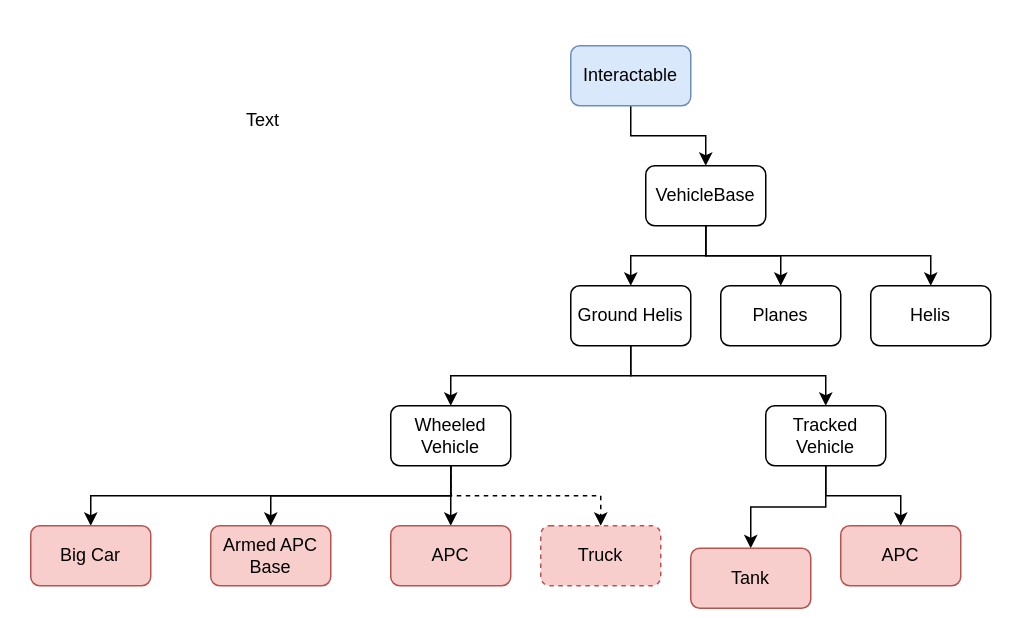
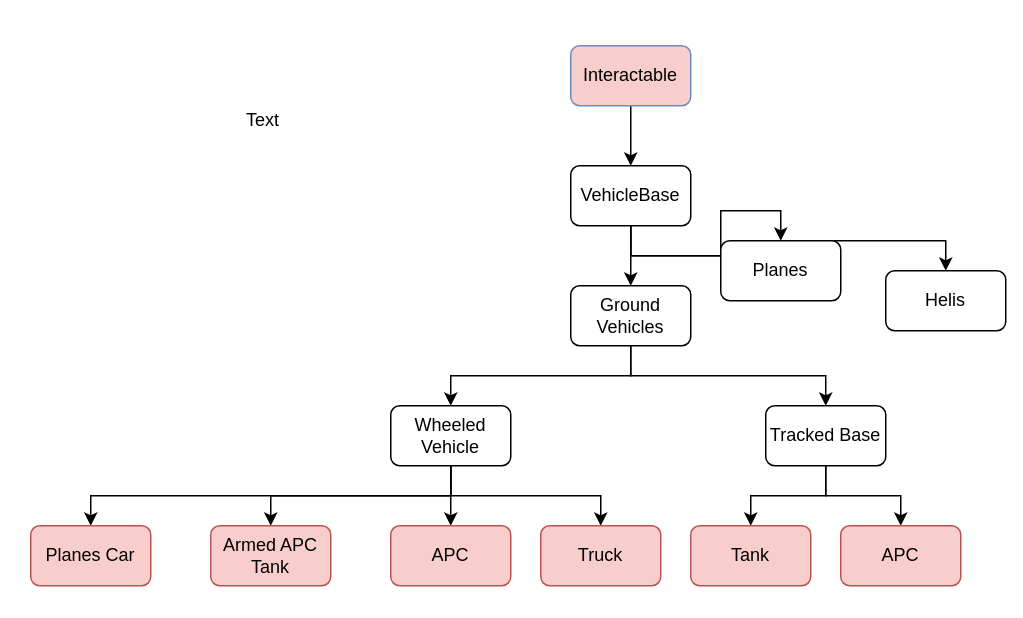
node "Interactable": fillcolor #dae8fc -> #f8cecc
node "VehicleBase": moved (706, 196) -> (631, 196)
node "Ground Helis": label "Ground Helis" -> "Ground Vehicles"
node "Planes": moved (781, 316) -> (781, 271)
node "Helis": moved (931, 316) -> (946, 301)
node "Tracked Vehicle": label "Tracked Vehicle" -> "Tracked Base"
edge "Wheeled Vehicle" -> "Truck": style dashed -> solid
node "Big Car": label "Big Car" -> "Planes Car"
node "Armed APC Base": label "Armed APC Base" -> "Armed APC Tank"
node "Truck": style dashed -> solid
node "Tank": moved (751, 578) -> (751, 556)
